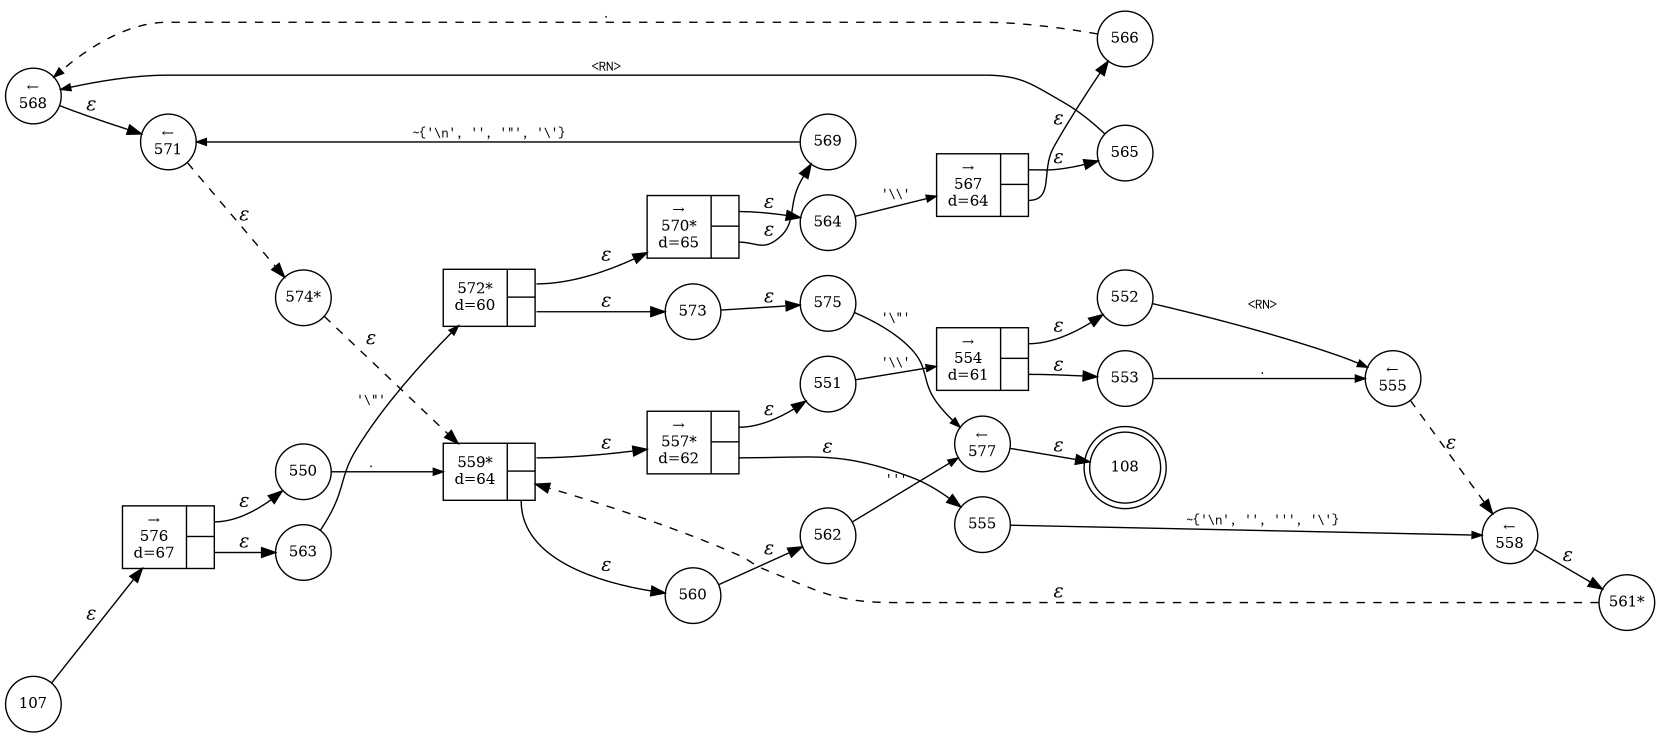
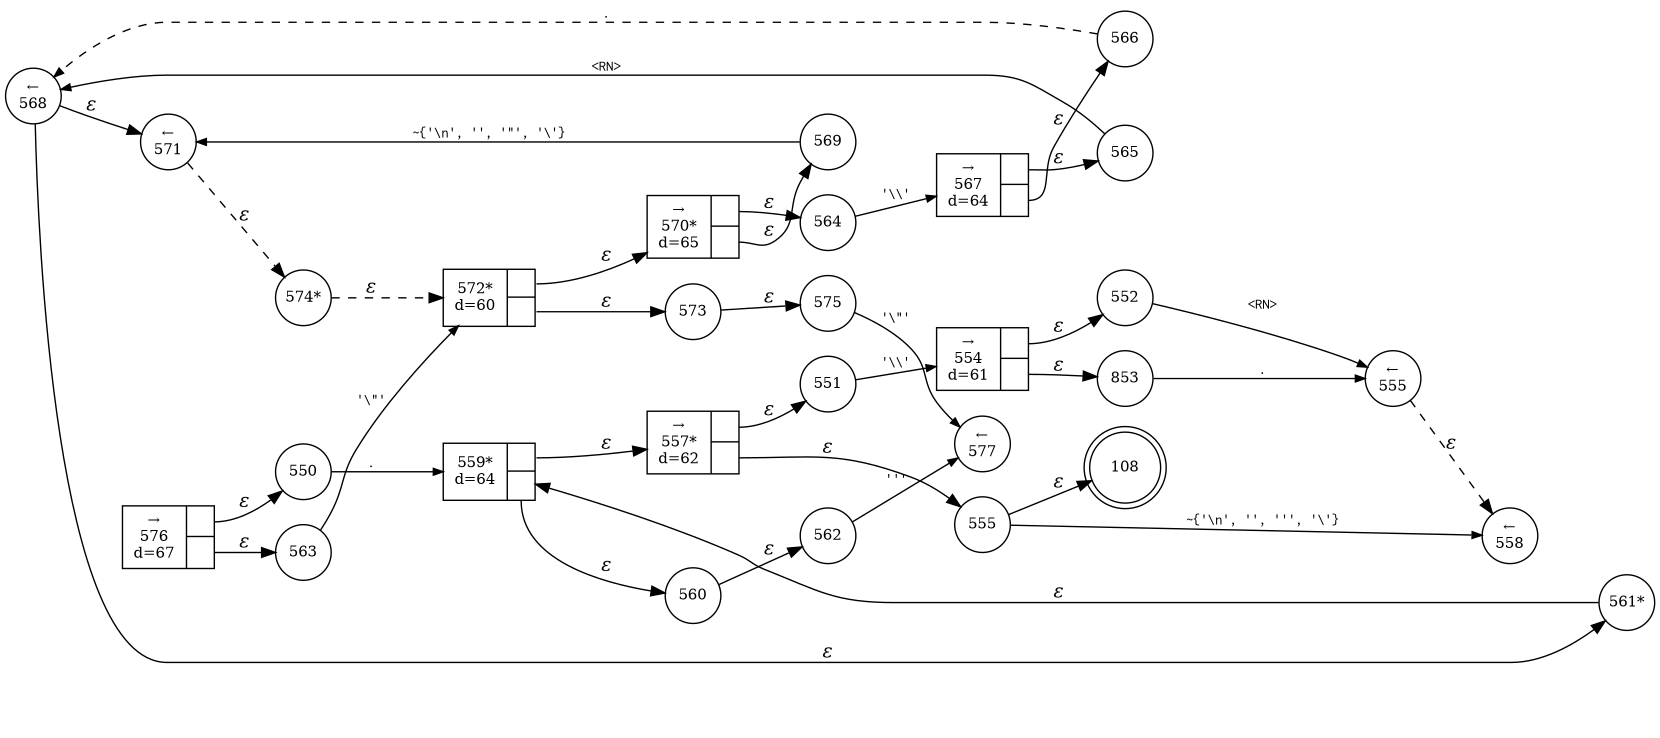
edge "574*" -> "559*": now "574*" -> "572*"
node "553": label "553" -> "853"
edge "← 577" -> "108": now "555" -> "108"
edge "← 558" -> "561*": now "← 568" -> "561*"
edge "561*" -> "559*": style dashed -> solid
node "107": removed
